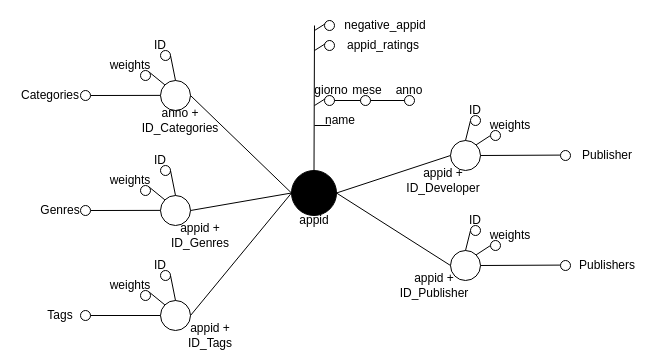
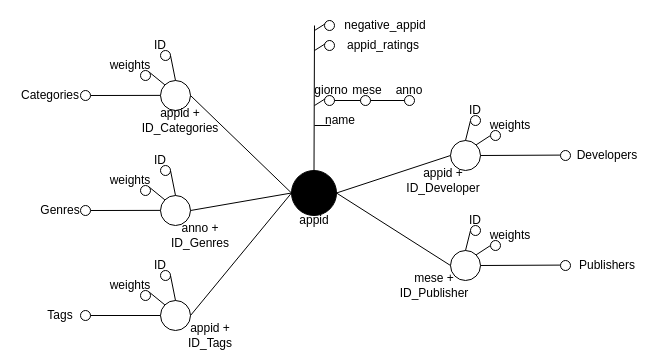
node "anno + ID_Categories": label "anno + ID_Categories" -> "appid + ID_Categories"
node "Publisher": label "Publisher" -> "Developers"
node "appid + ID_Genres": label "appid + ID_Genres" -> "anno + ID_Genres"
node "appid + ID_Publisher": label "appid + ID_Publisher" -> "mese + ID_Publisher"
